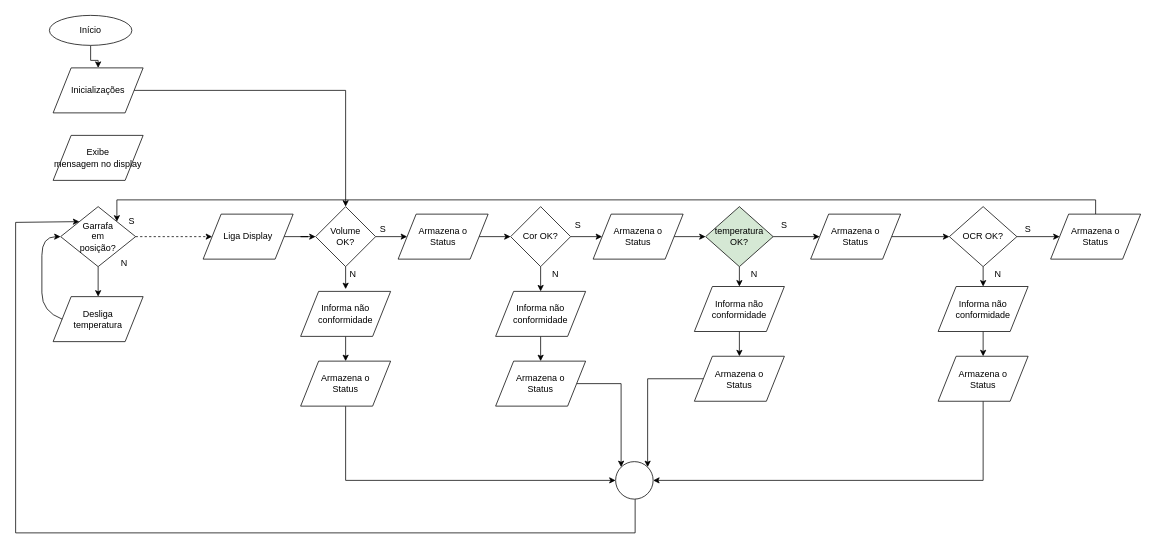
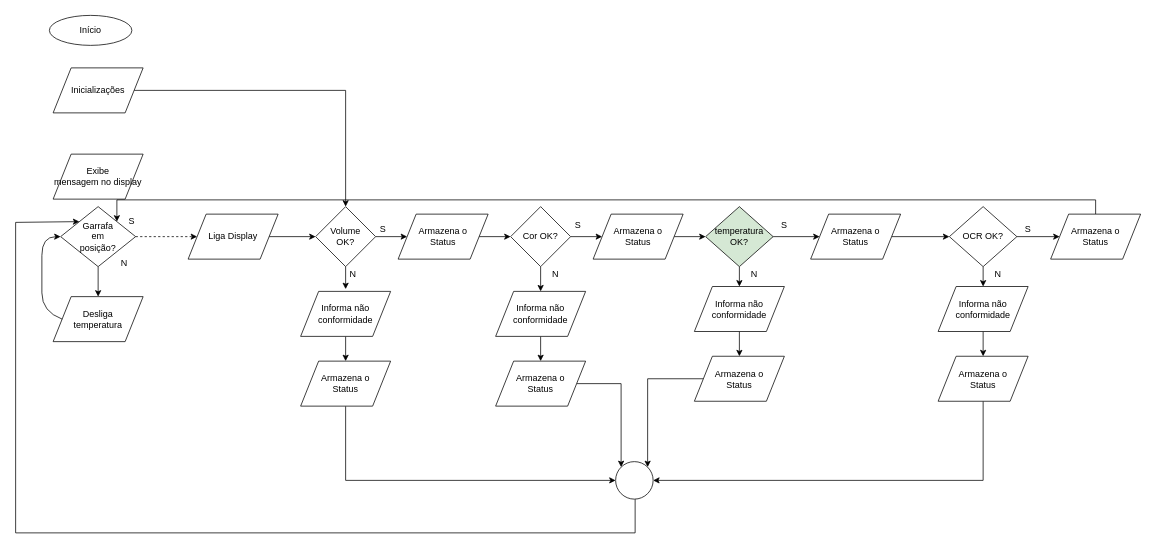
edge "Início" -> "Inicializações": removed
node "Exibe mensagem no display": moved (98, 158) -> (98, 177)
node "Liga Display": moved (248, 237) -> (233, 237)
